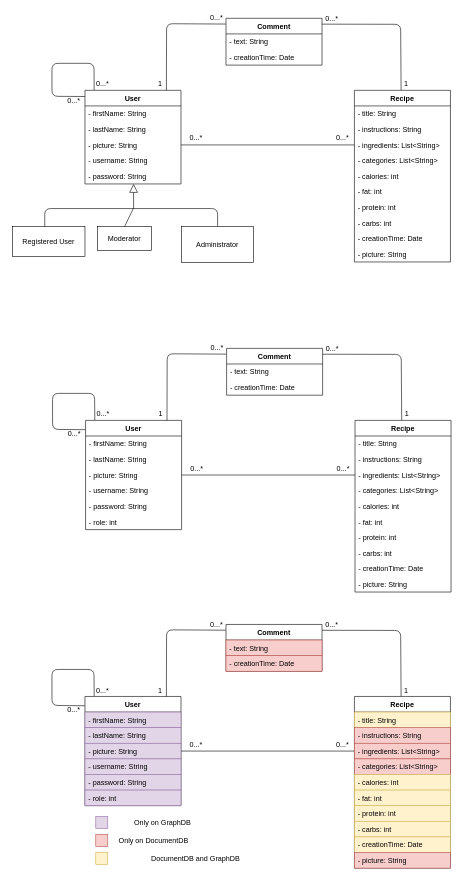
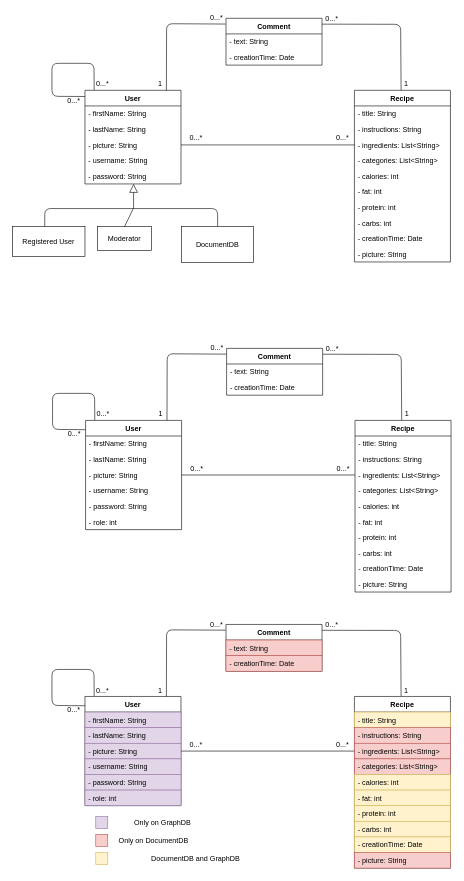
node "Administrator": label "Administrator" -> "DocumentDB"
